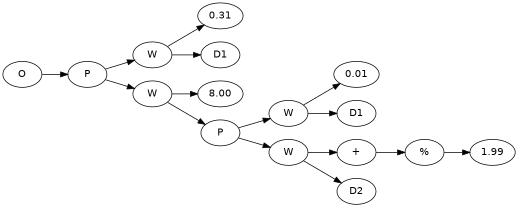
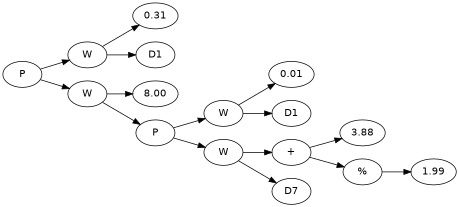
node "O": removed
node "3.88": added
node "D2": label "D2" -> "D7"
